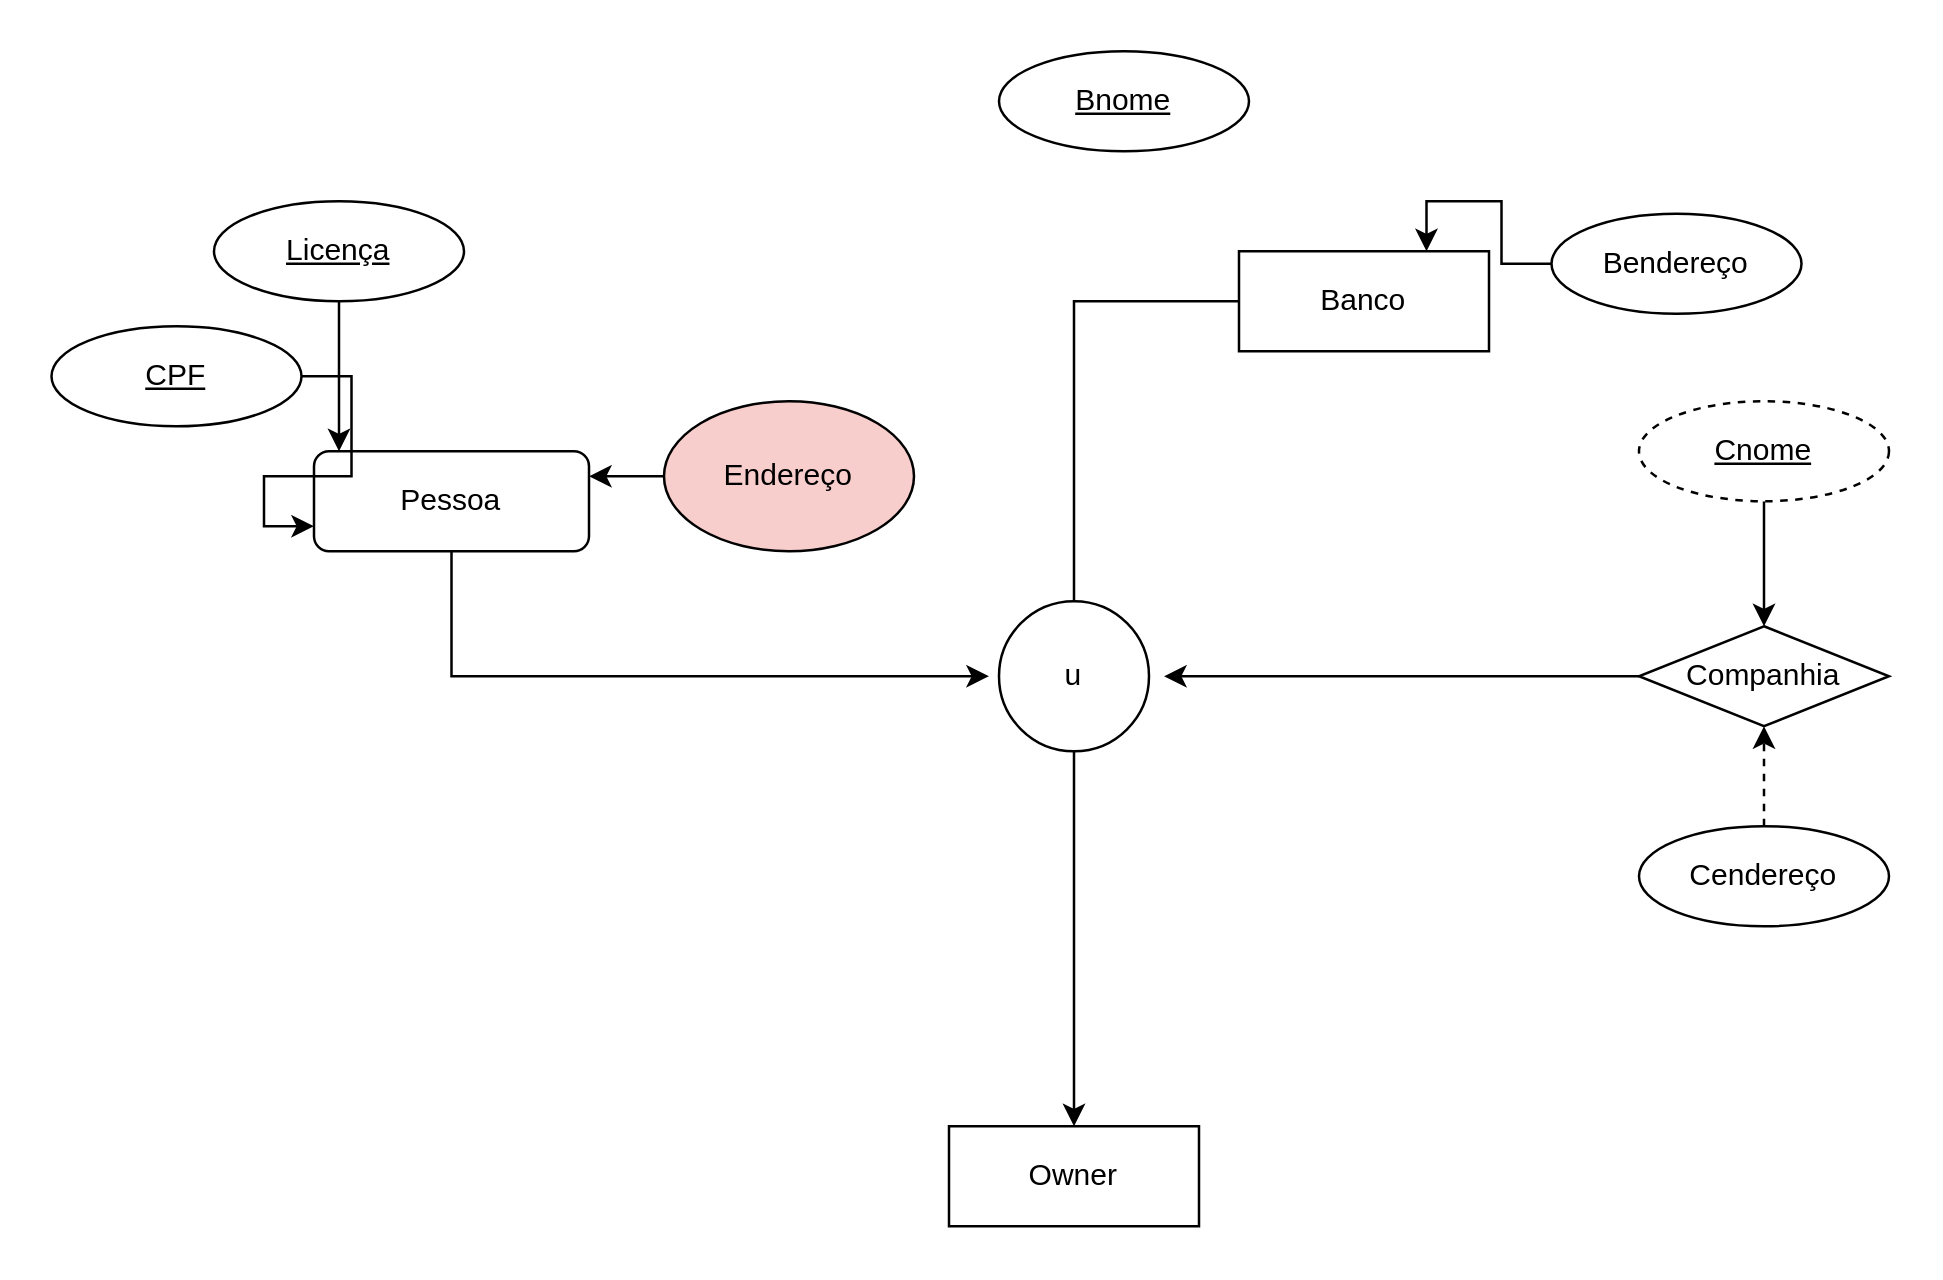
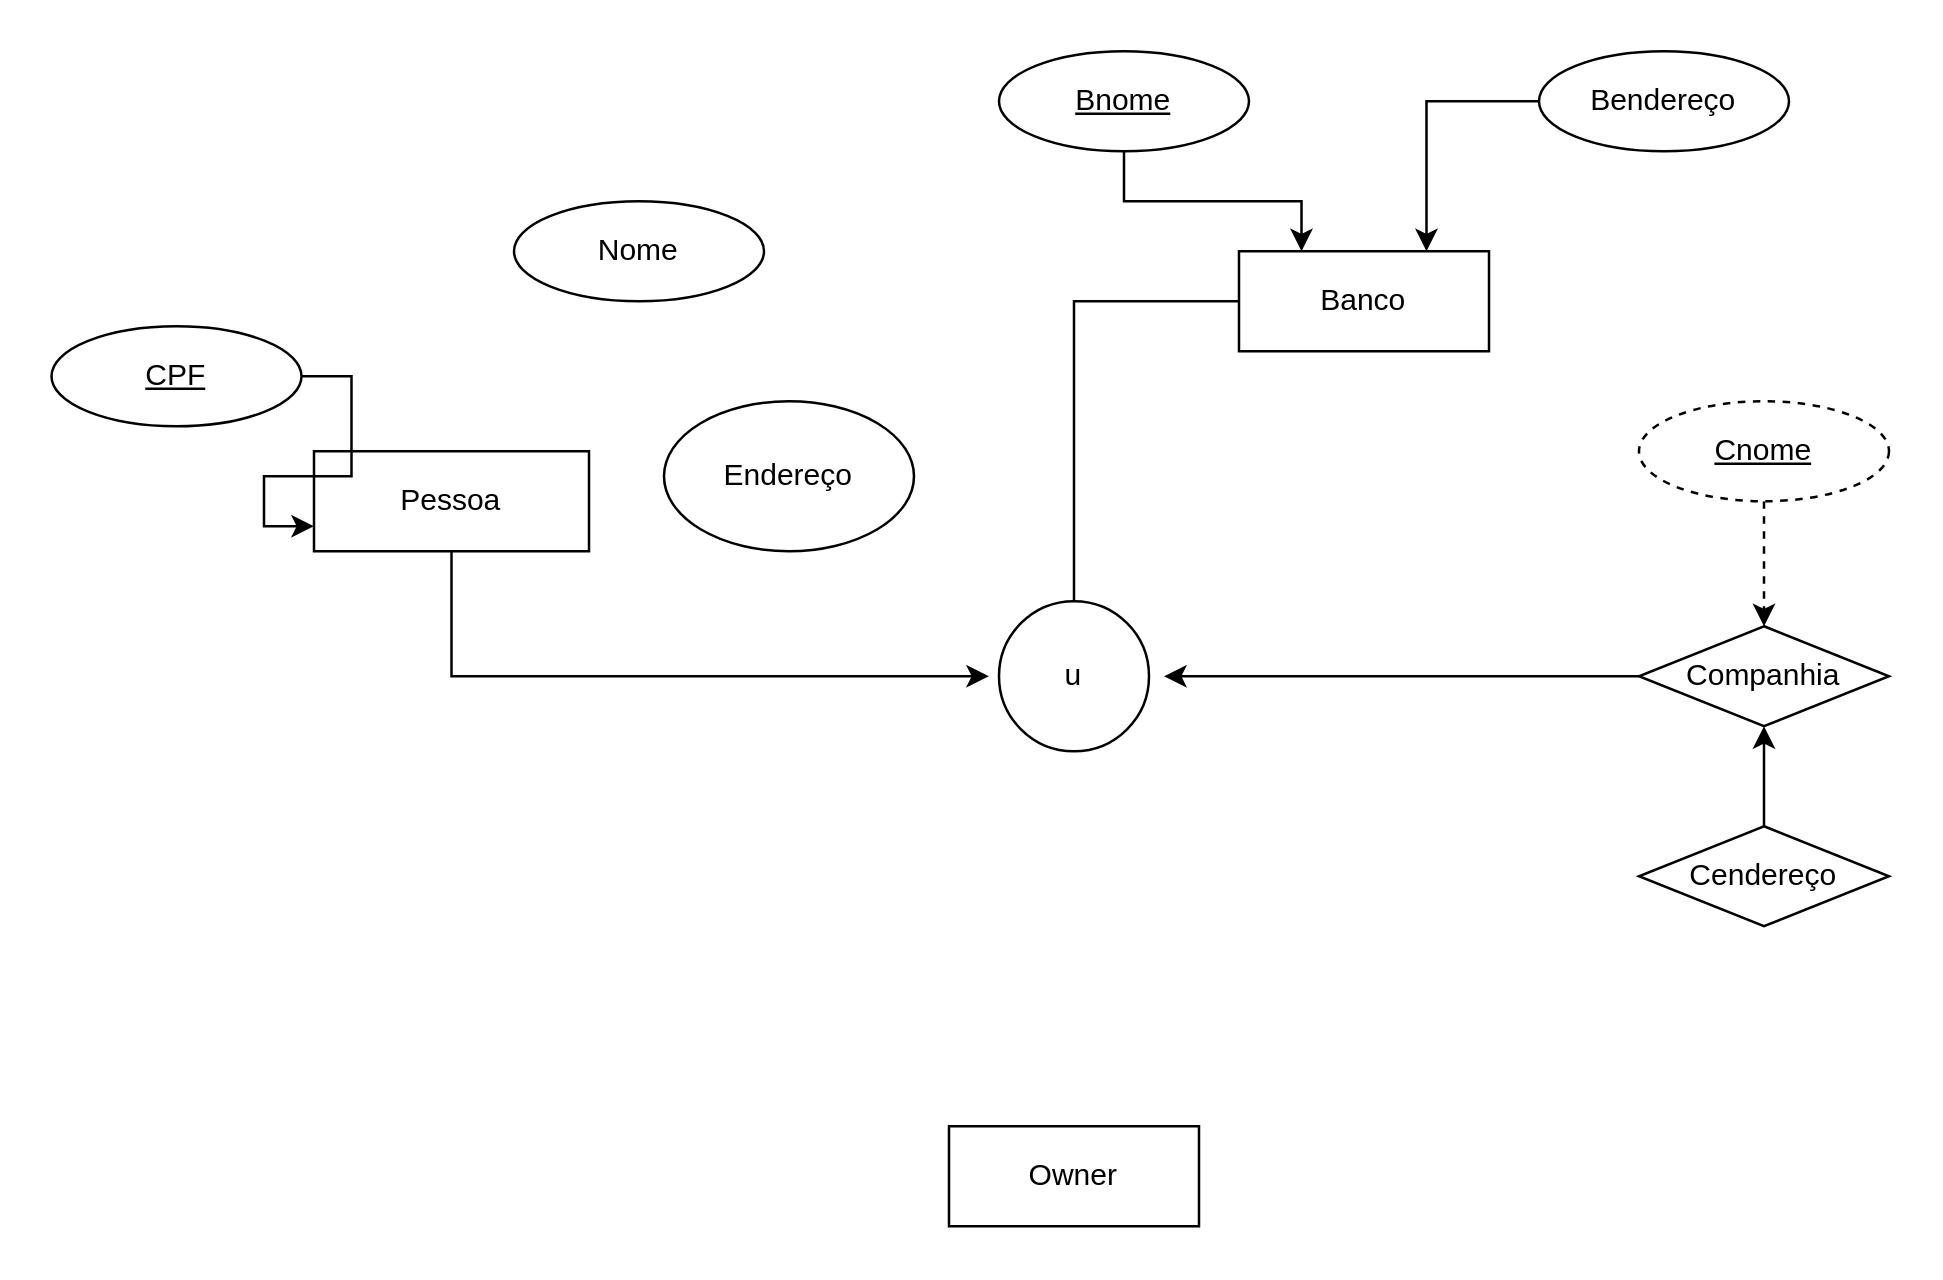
edge "Bnome" -> "Banco": added
node "Licença": removed
node "Nome": added
node "Bendereço": moved (1676, 264) -> (1664, 101)
edge "Licença" -> "Pessoa": removed
edge "Endereço" -> "Pessoa": removed
node "Endereço": fillcolor #f8cecc -> #ffffff
node "Pessoa": shape rounded rectangle -> rectangle
edge "Cnome" -> "Companhia": style solid -> dashed
edge "Cendereço" -> "Companhia": style dashed -> solid
node "Cendereço": shape ellipse -> diamond
edge "u" -> "Owner": removed
